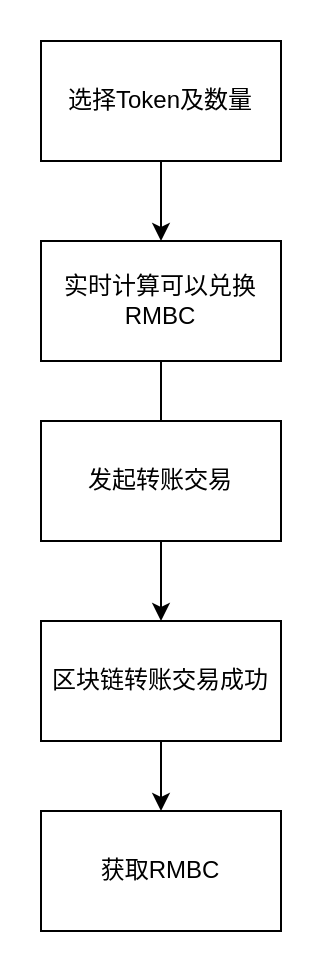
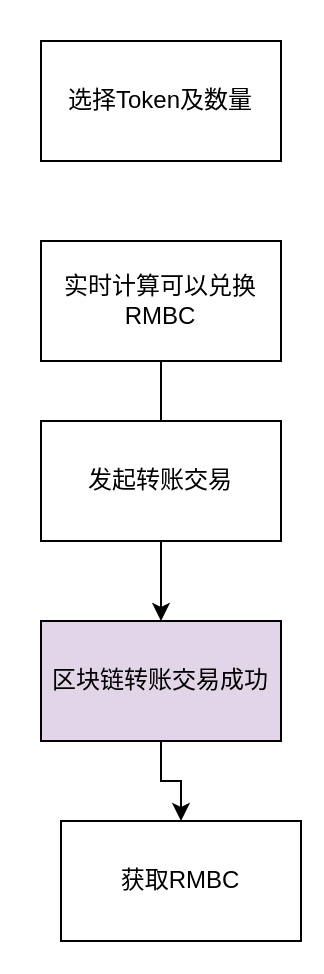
edge "选择Token及数量" -> "实时计算可以兑换RMBC": removed
node "区块链转账交易成功": fillcolor #ffffff -> #e1d5e7
node "获取RMBC": moved (161, 871) -> (181, 881)
